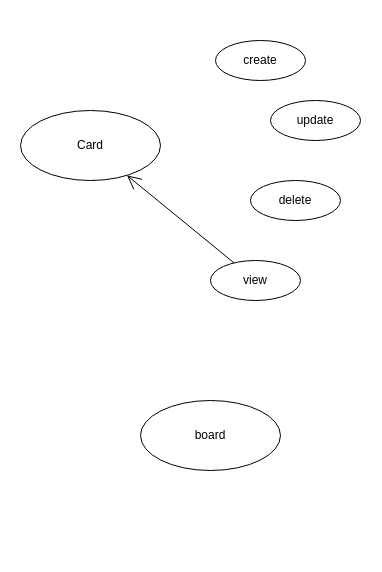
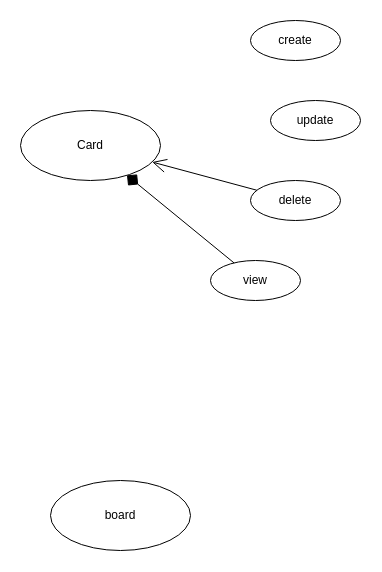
node "create": moved (261, 61) -> (296, 41)
edge "delete" -> "Card": added
edge "view" -> "Card": arrowhead open -> diamond
node "board": moved (211, 436) -> (121, 516)
